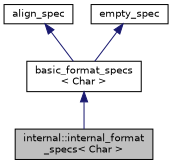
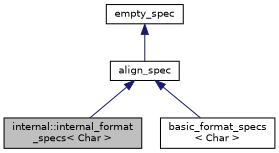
edge "basic_format_specs < Char >" -> "empty_spec": now "align_spec" -> "empty_spec"
edge "internal::internal_format _specs< Char >" -> "basic_format_specs < Char >": now "internal::internal_format _specs< Char >" -> "align_spec"
